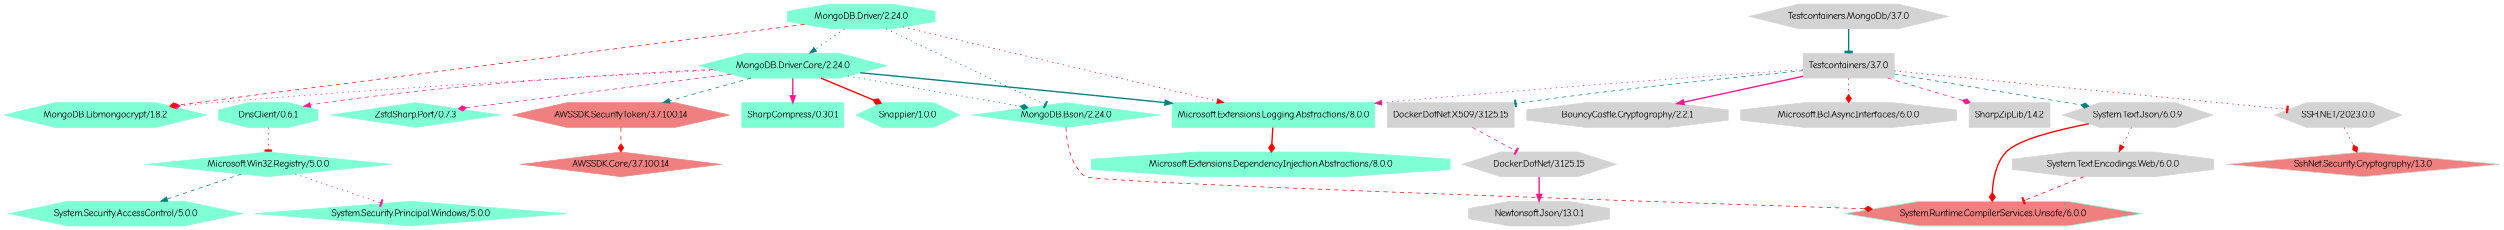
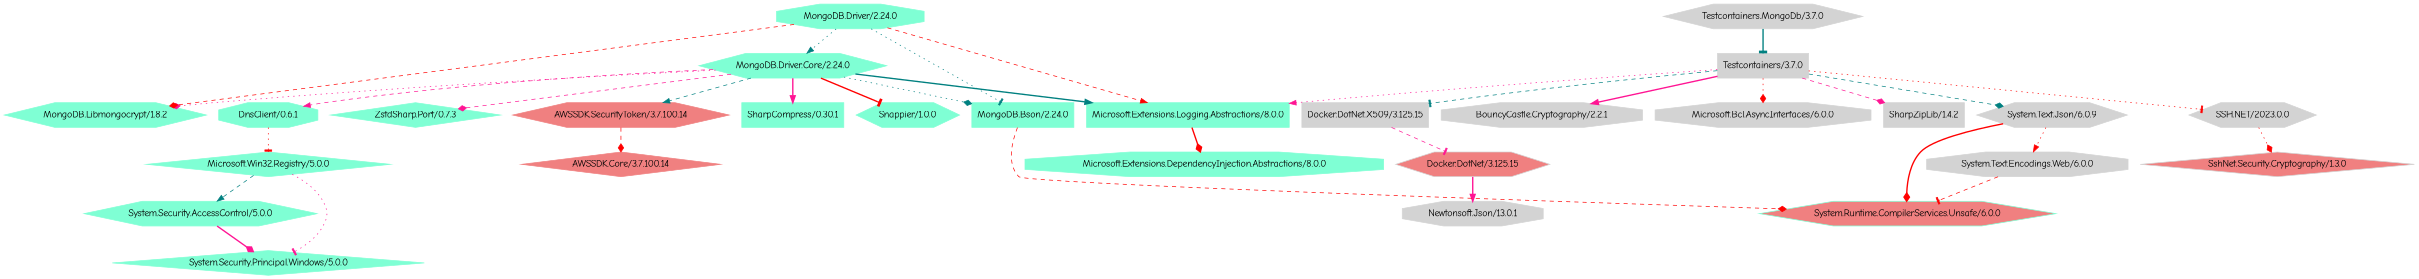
edge "MongoDB.Driver/2.24.0" -> "Microsoft.Extensions.Logging.Abstractions/8.0.0": style dotted -> dashed
edge "MongoDB.Driver.Core/2.24.0" -> "Snappier/1.0.0": arrowhead diamond -> tee
node "MongoDB.Bson/2.24.0": shape diamond -> box
node "Docker.DotNet/3.125.15": fillcolor lightgray -> lightcoral
edge "System.Security.AccessControl/5.0.0" -> "System.Security.Principal.Windows/5.0.0": added
